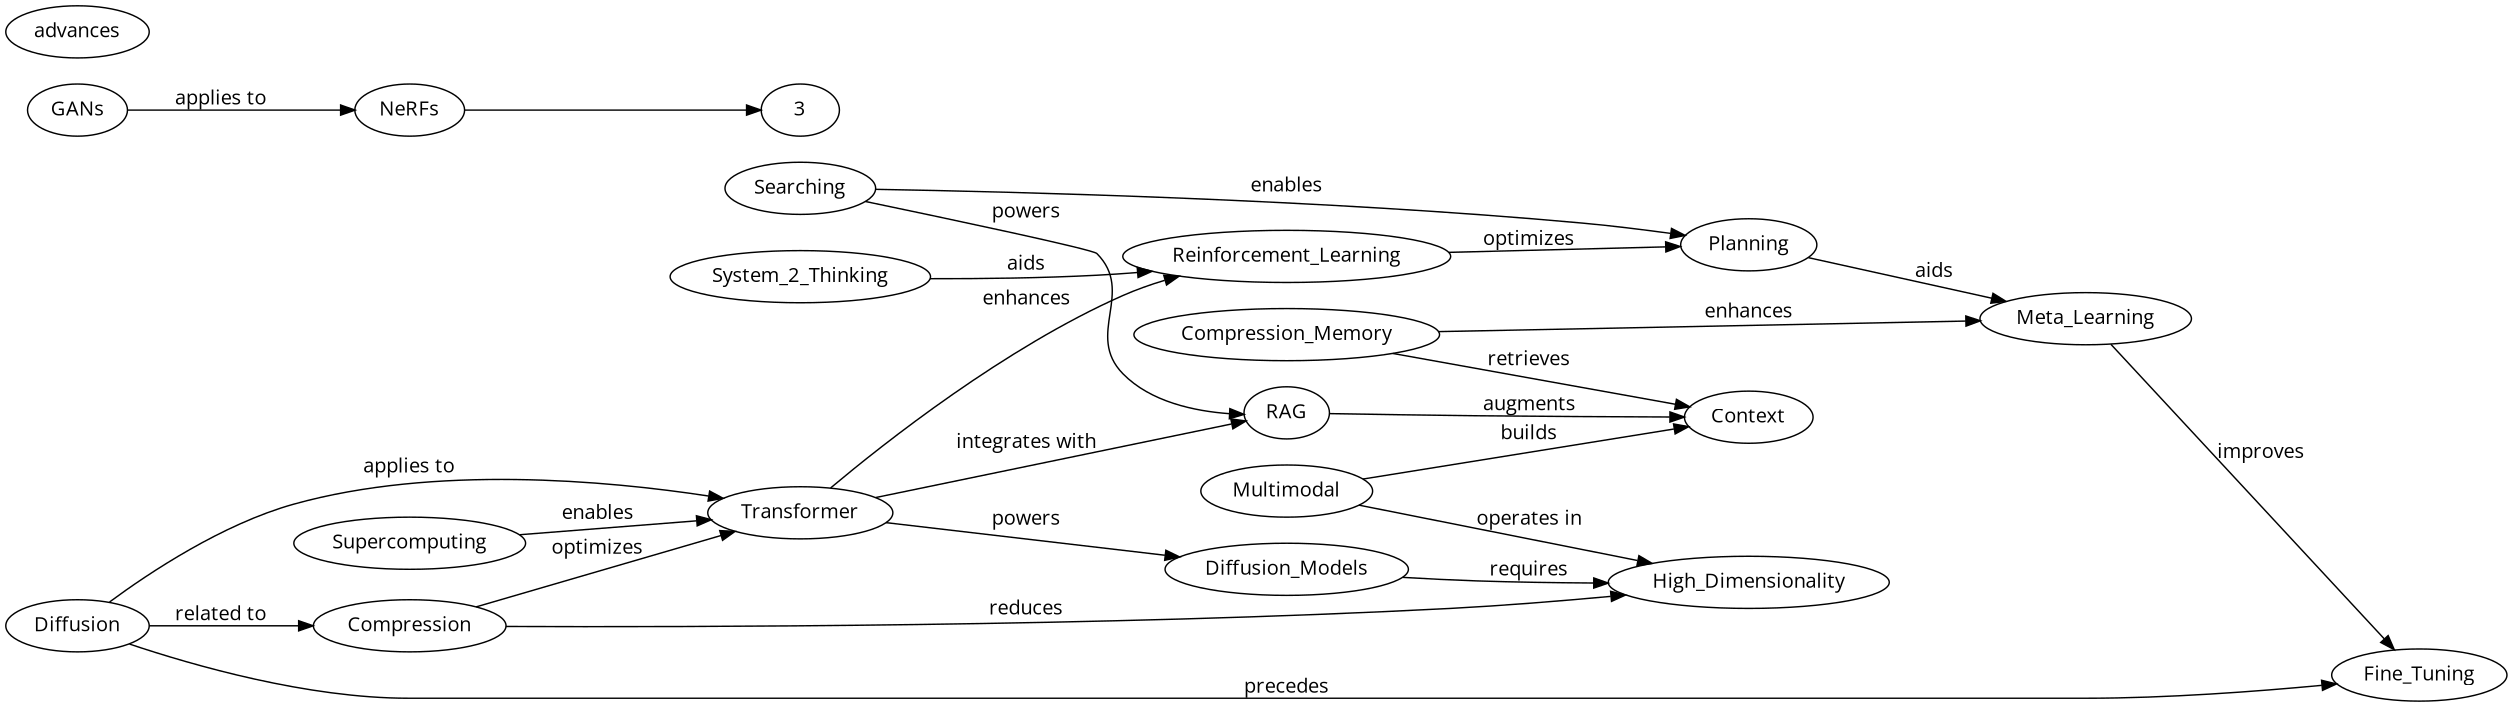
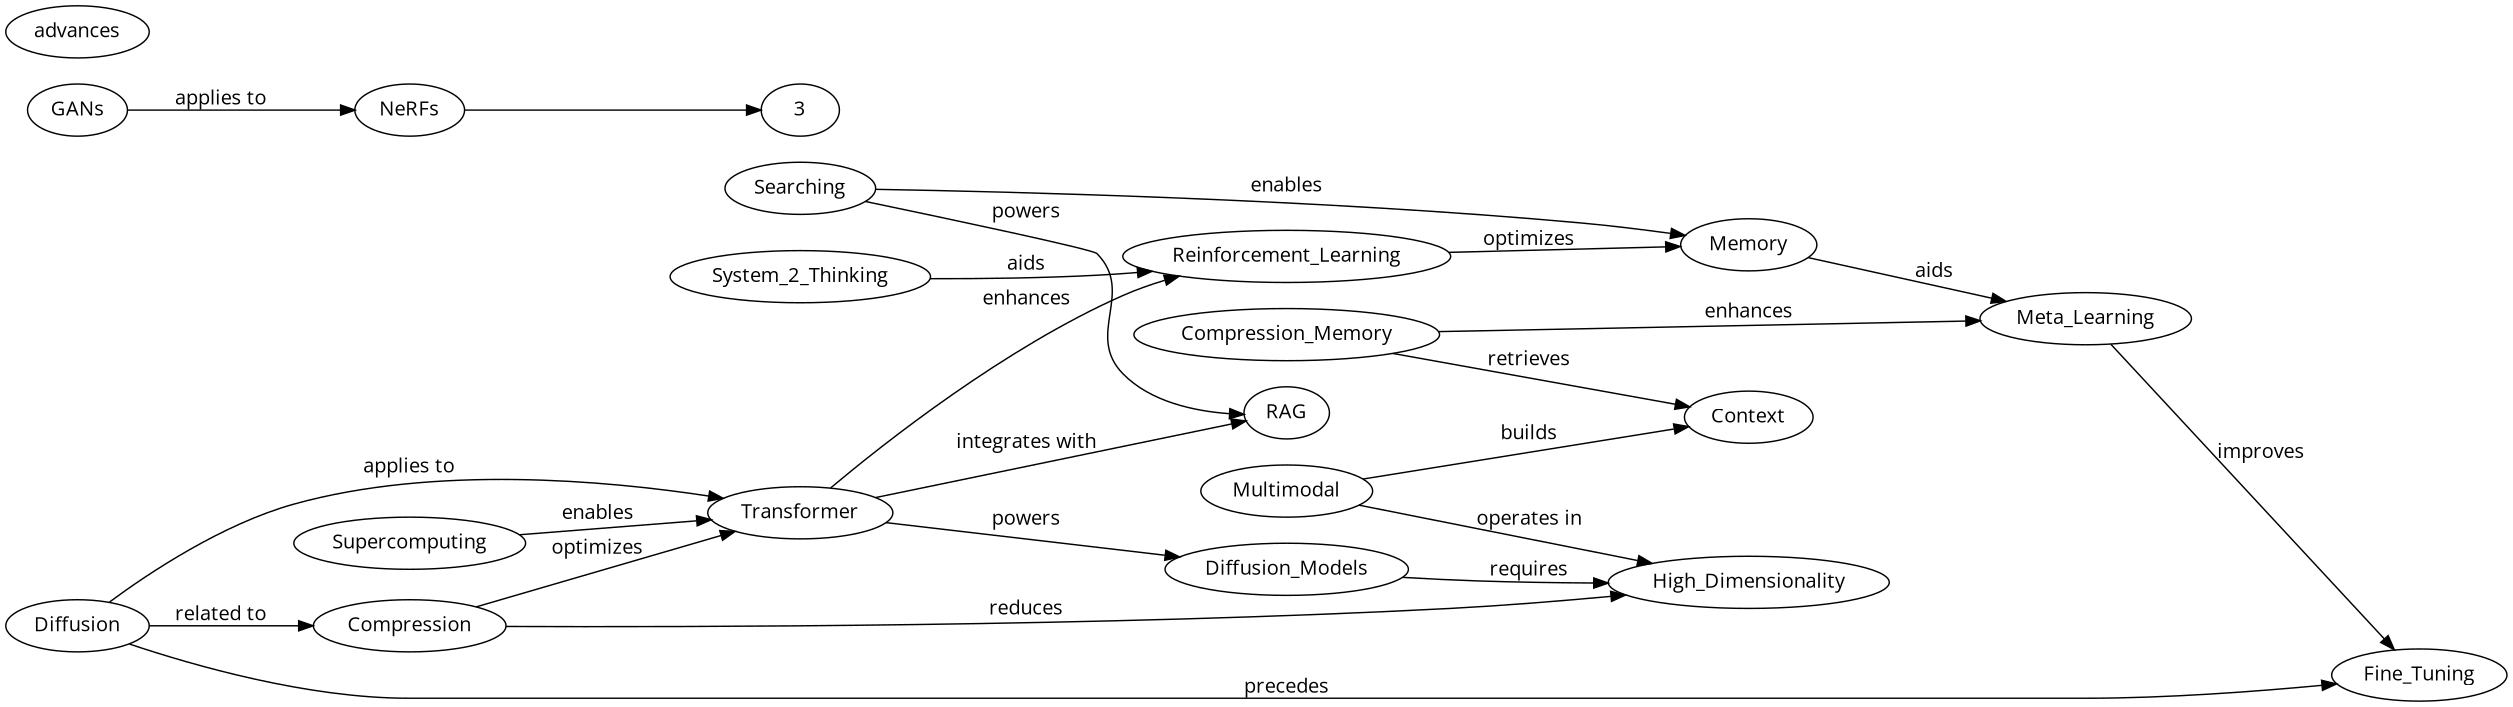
node "Planning": label "Planning" -> "Memory"
edge "RAG" -> "Context": removed, label "augments"
